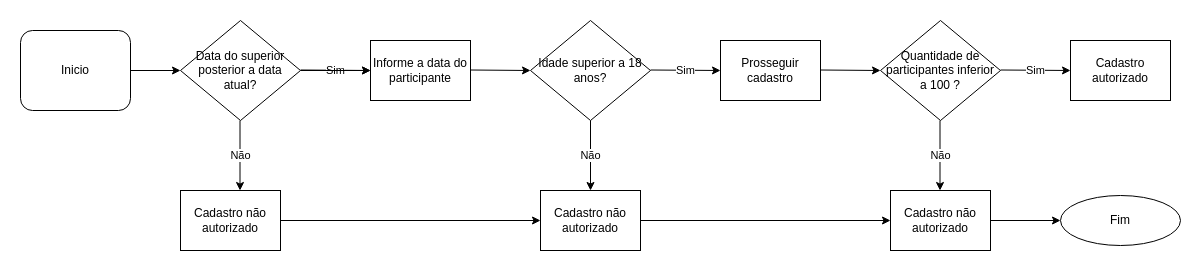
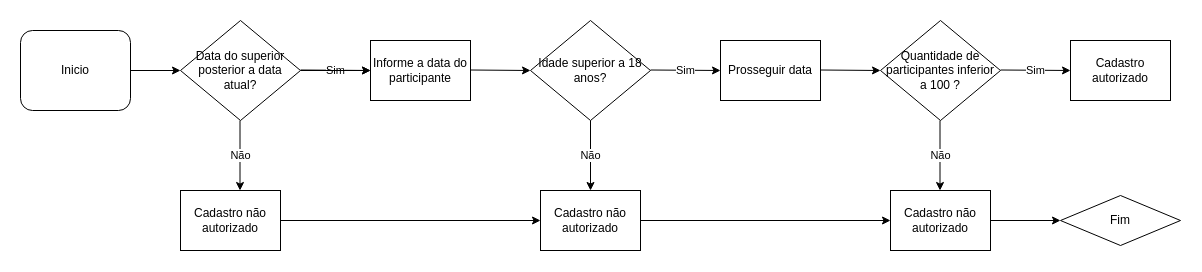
node "Prosseguir cadastro": label "Prosseguir cadastro" -> "Prosseguir data"
node "Fim": shape ellipse -> diamond
